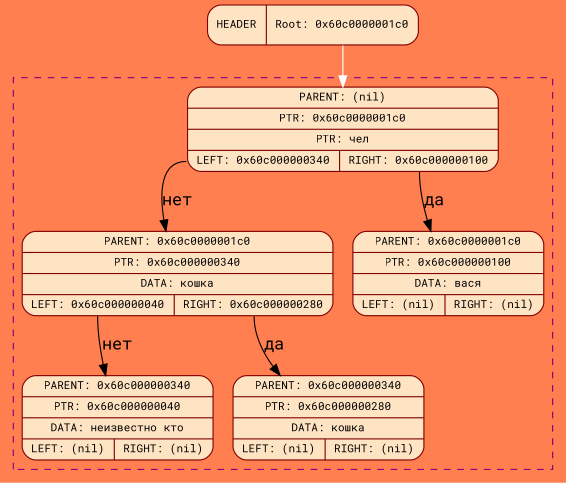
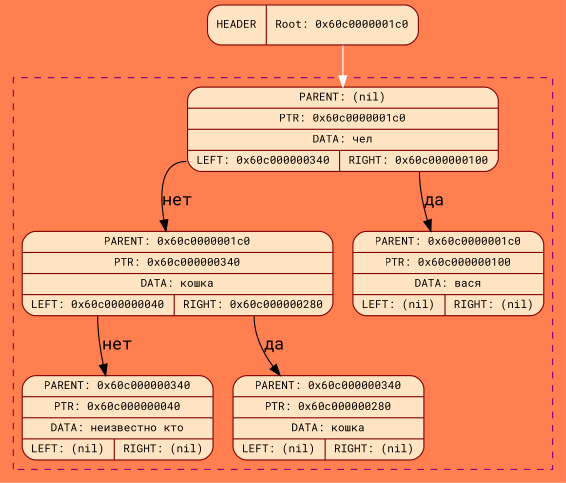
node "PARENT: (nil)": text "PTR: чел" -> "DATA: чел"
